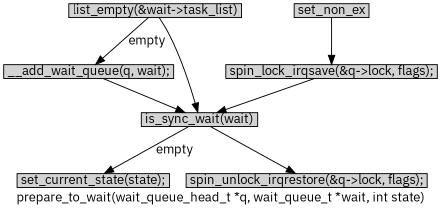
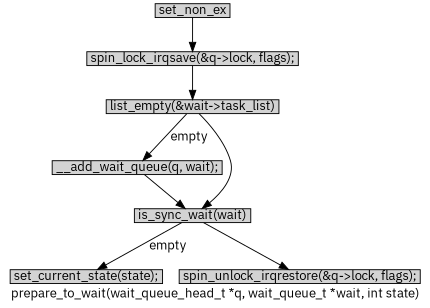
edge "spin_lock_irqsave(&q->lock, flags);" -> "is_sync_wait(wait)": now "spin_lock_irqsave(&q->lock, flags);" -> "list_empty(&wait->task_list)"
